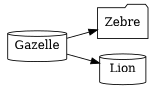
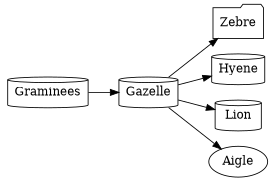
node "Hyene": added
node "Graminees": added
node "Aigle": added
